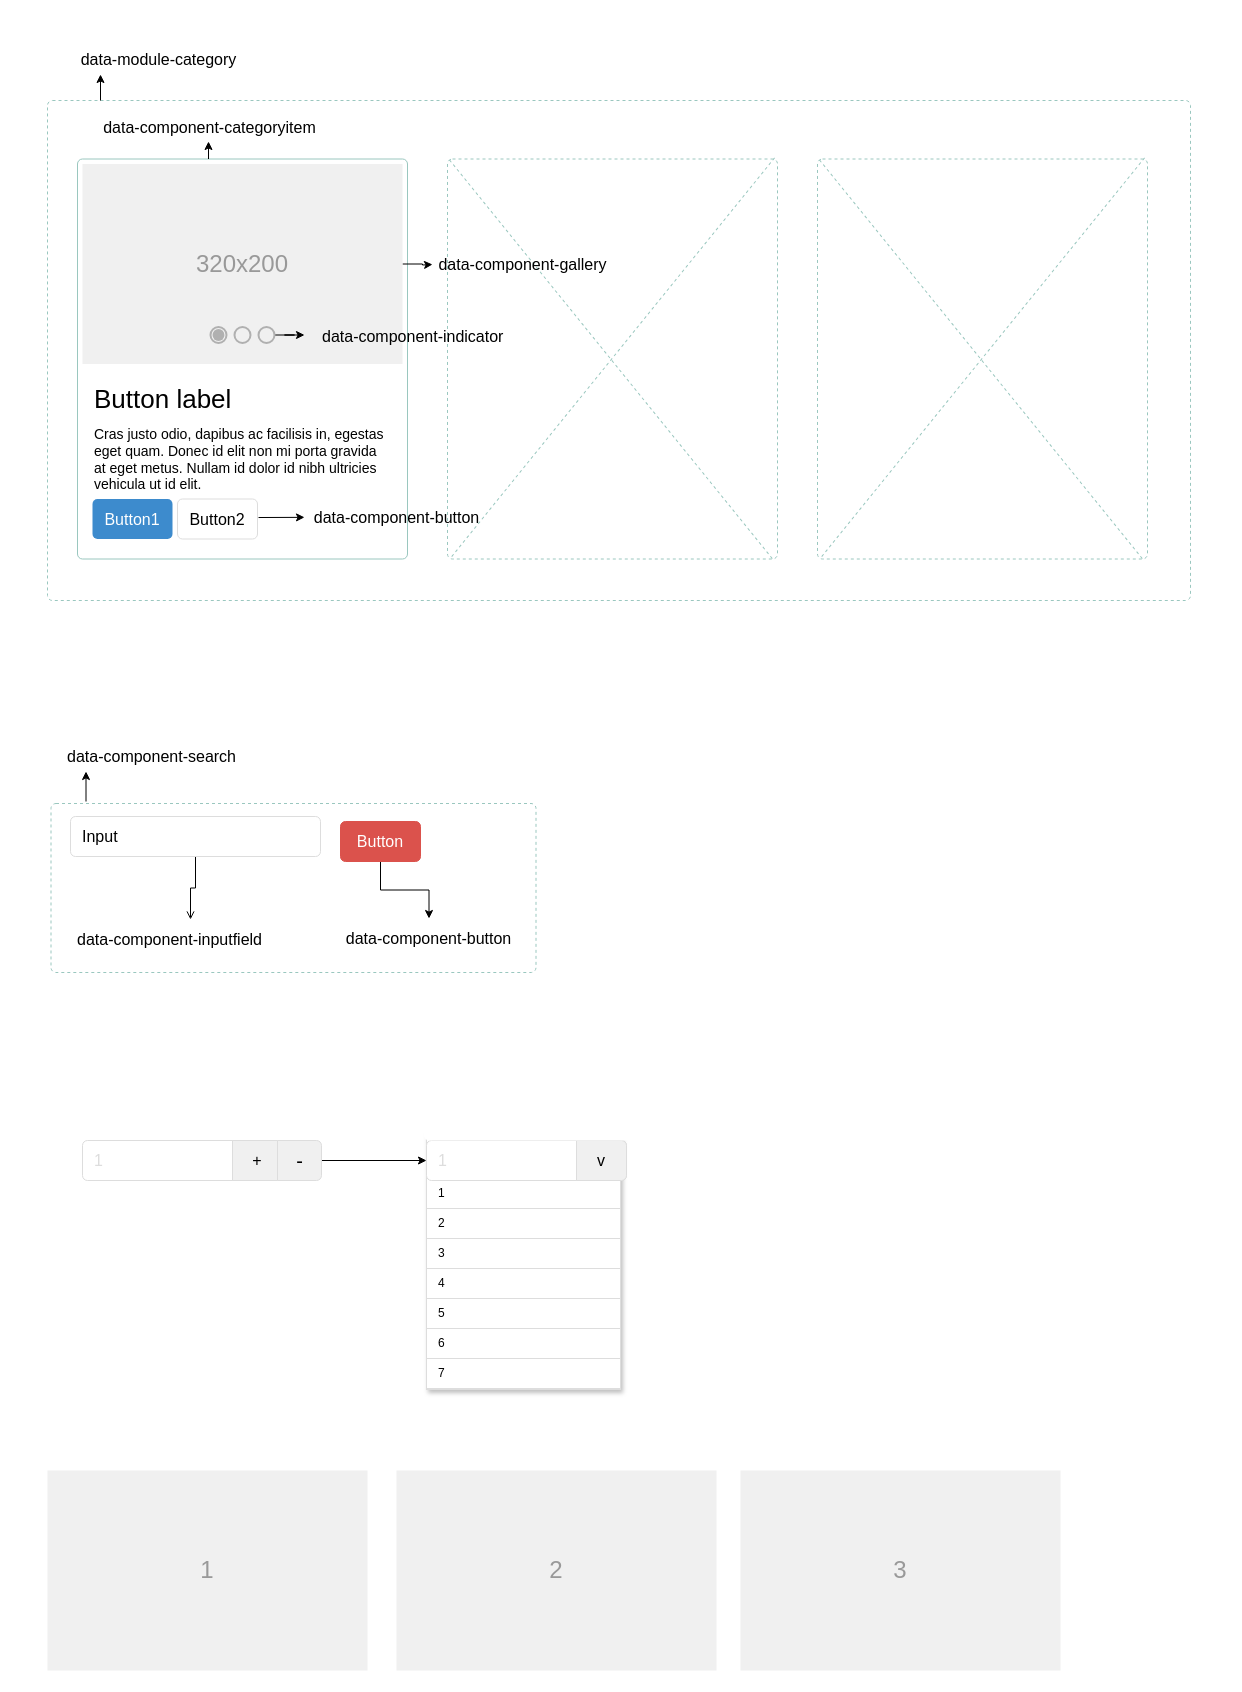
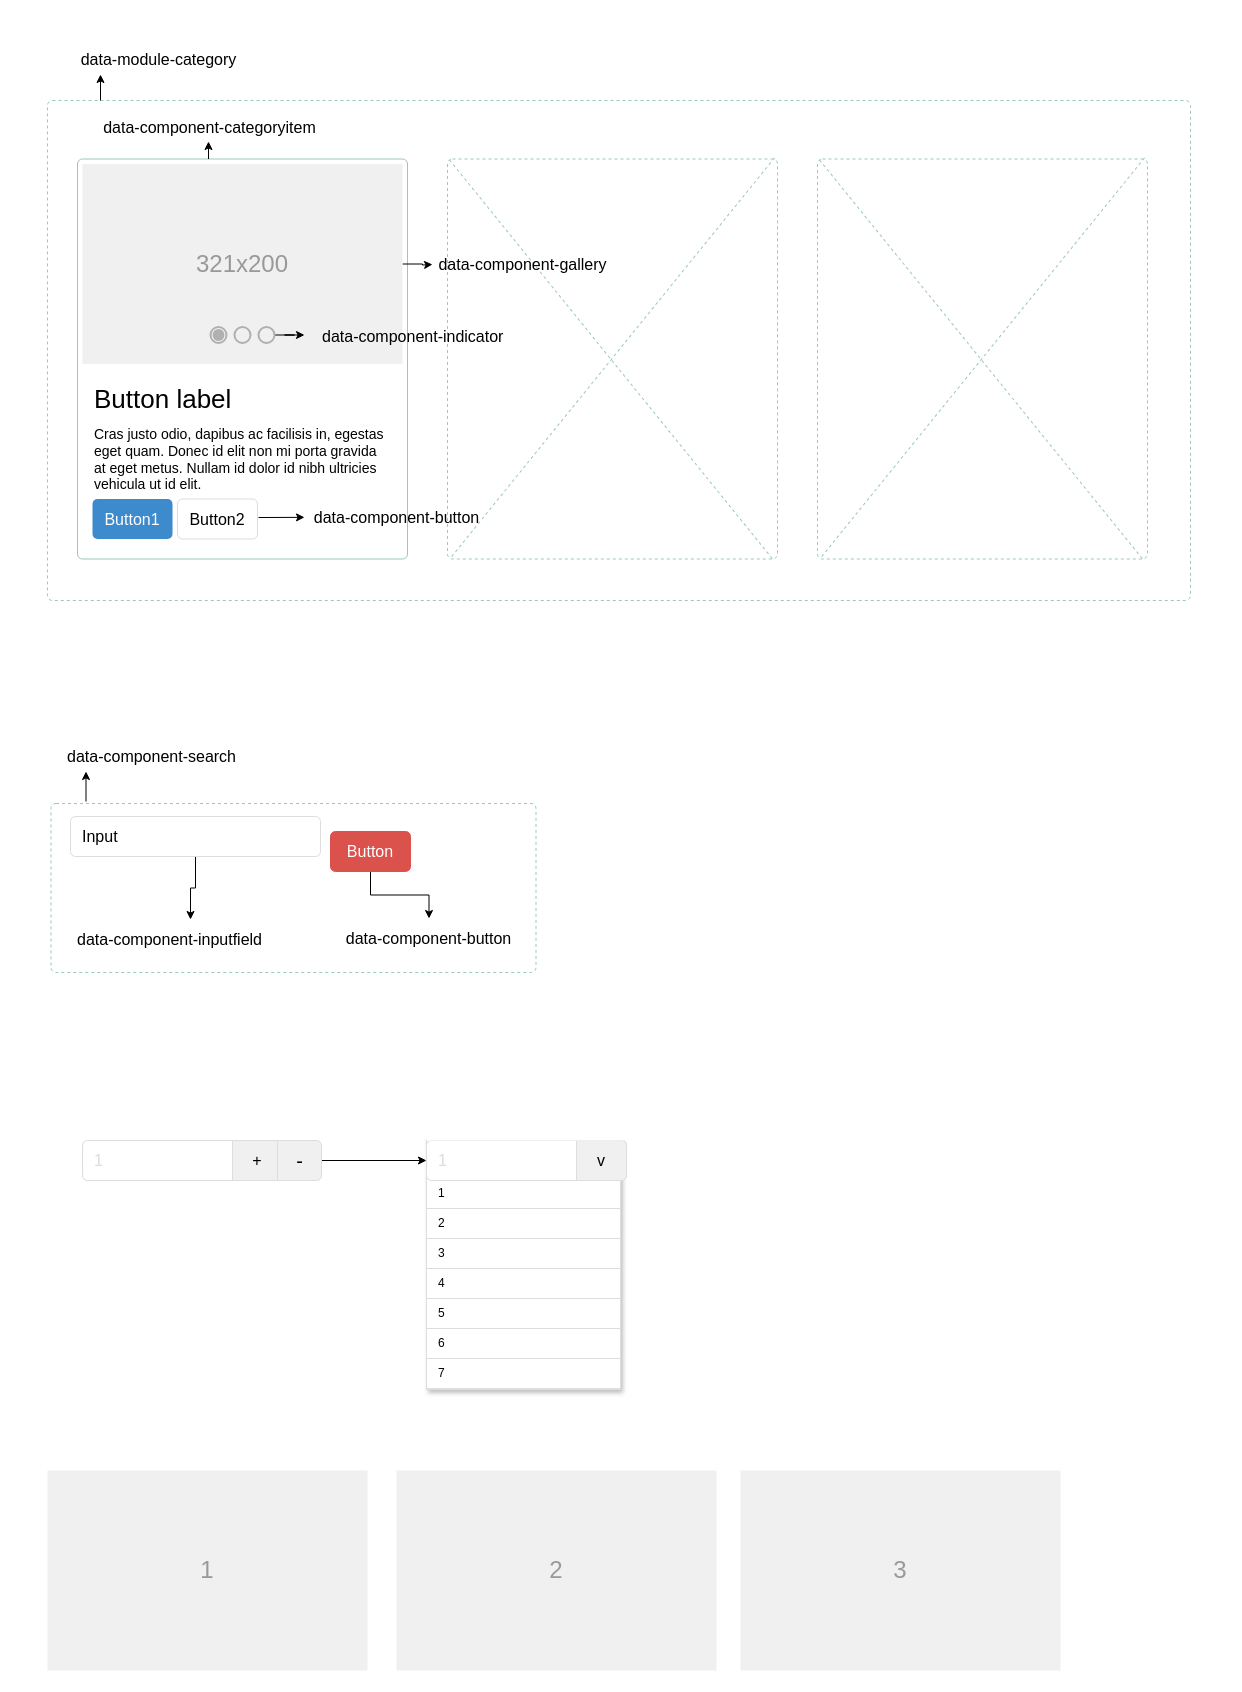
node "320x200": label "320x200" -> "321x200"
node "Button": moved (381, 842) -> (371, 852)
edge "Input" -> "data-component-inputfield": arrowhead open -> classic
